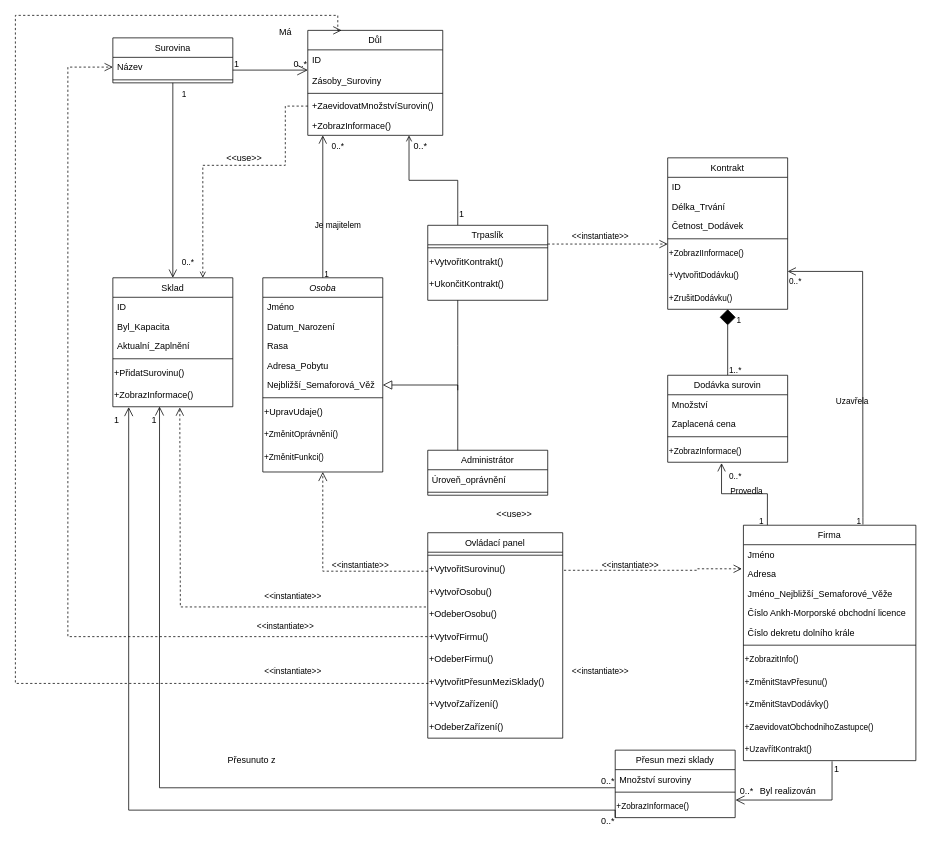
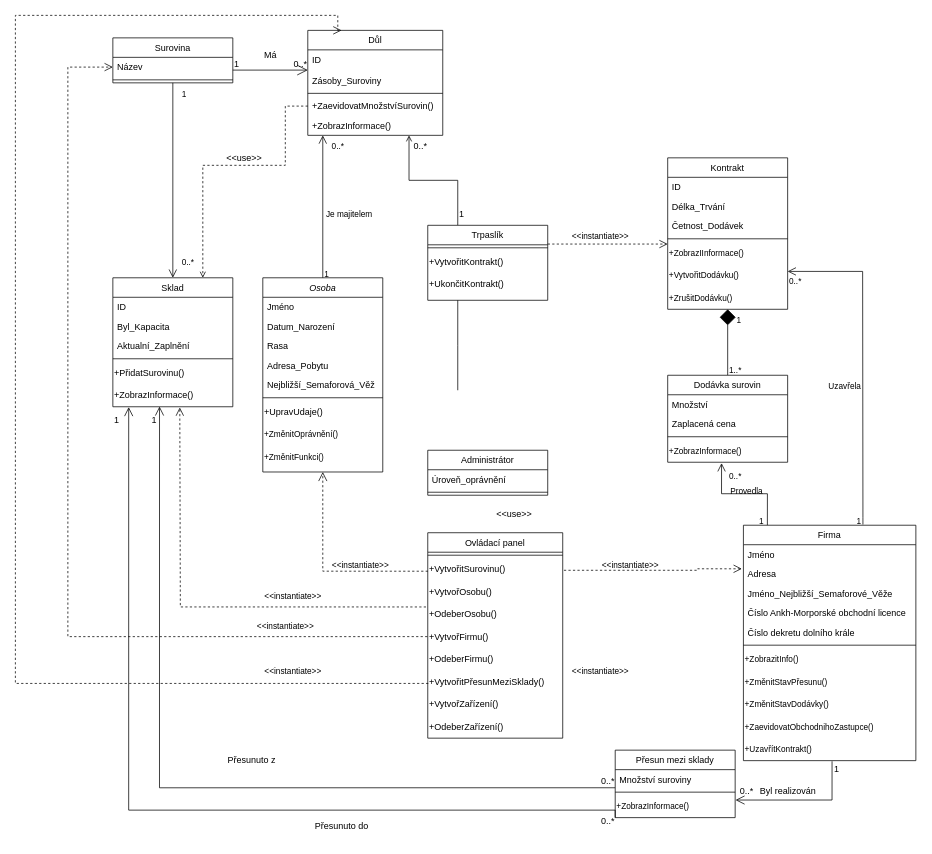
node "Má": moved (285, 33) -> (270, 55)
node "Je majitelem": moved (338, 225) -> (349, 214)
edge "Administrátor" -> "Nejbližší_Semaforová_Věž": removed
node "Uzavřela": moved (852, 402) -> (845, 387)
node "Přesunuto do": added
